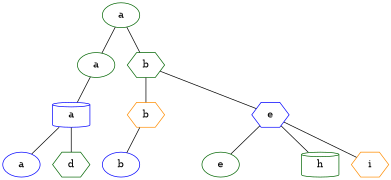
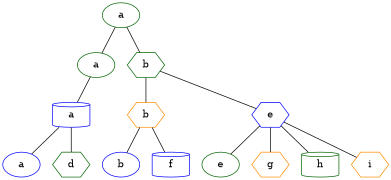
node "f": added
node "g": added
